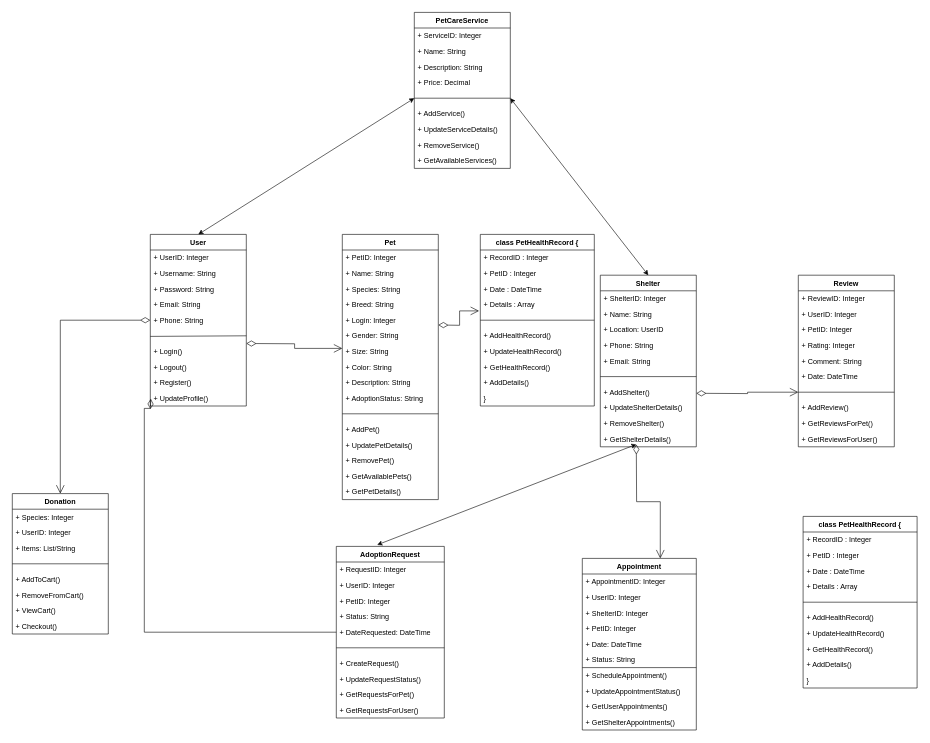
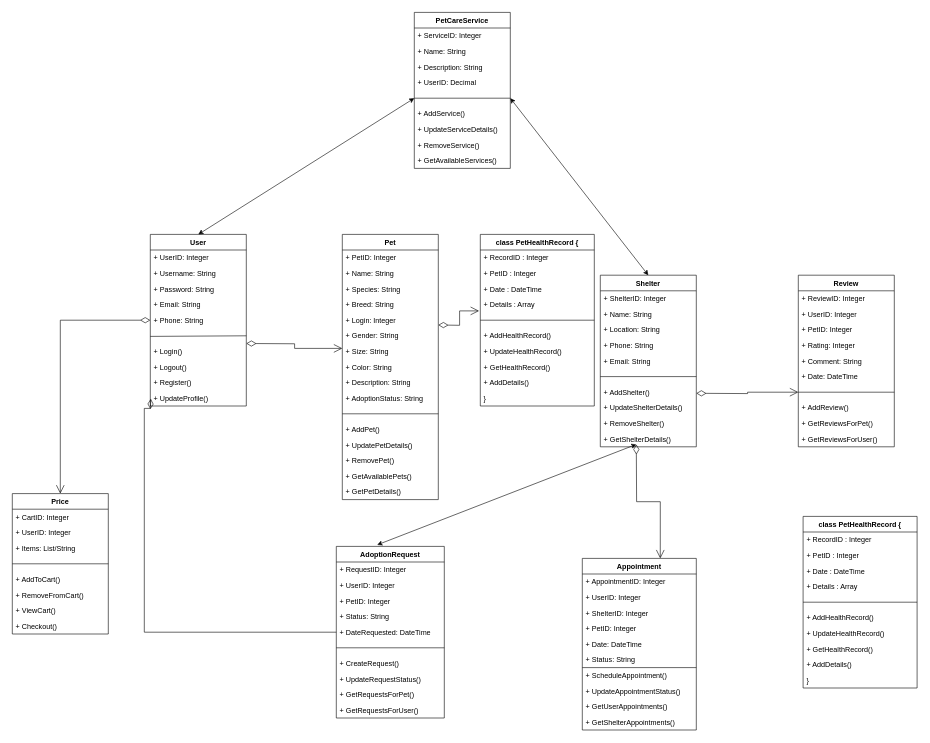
node "+ Price: Decimal": label "+ Price: Decimal" -> "+ UserID: Decimal"
node "+ Location: UserID": label "+ Location: UserID" -> "+ Location: String"
node "Donation": label "Donation" -> "Price"
node "+ Species: Integer": label "+ Species: Integer" -> "+ CartID: Integer"
